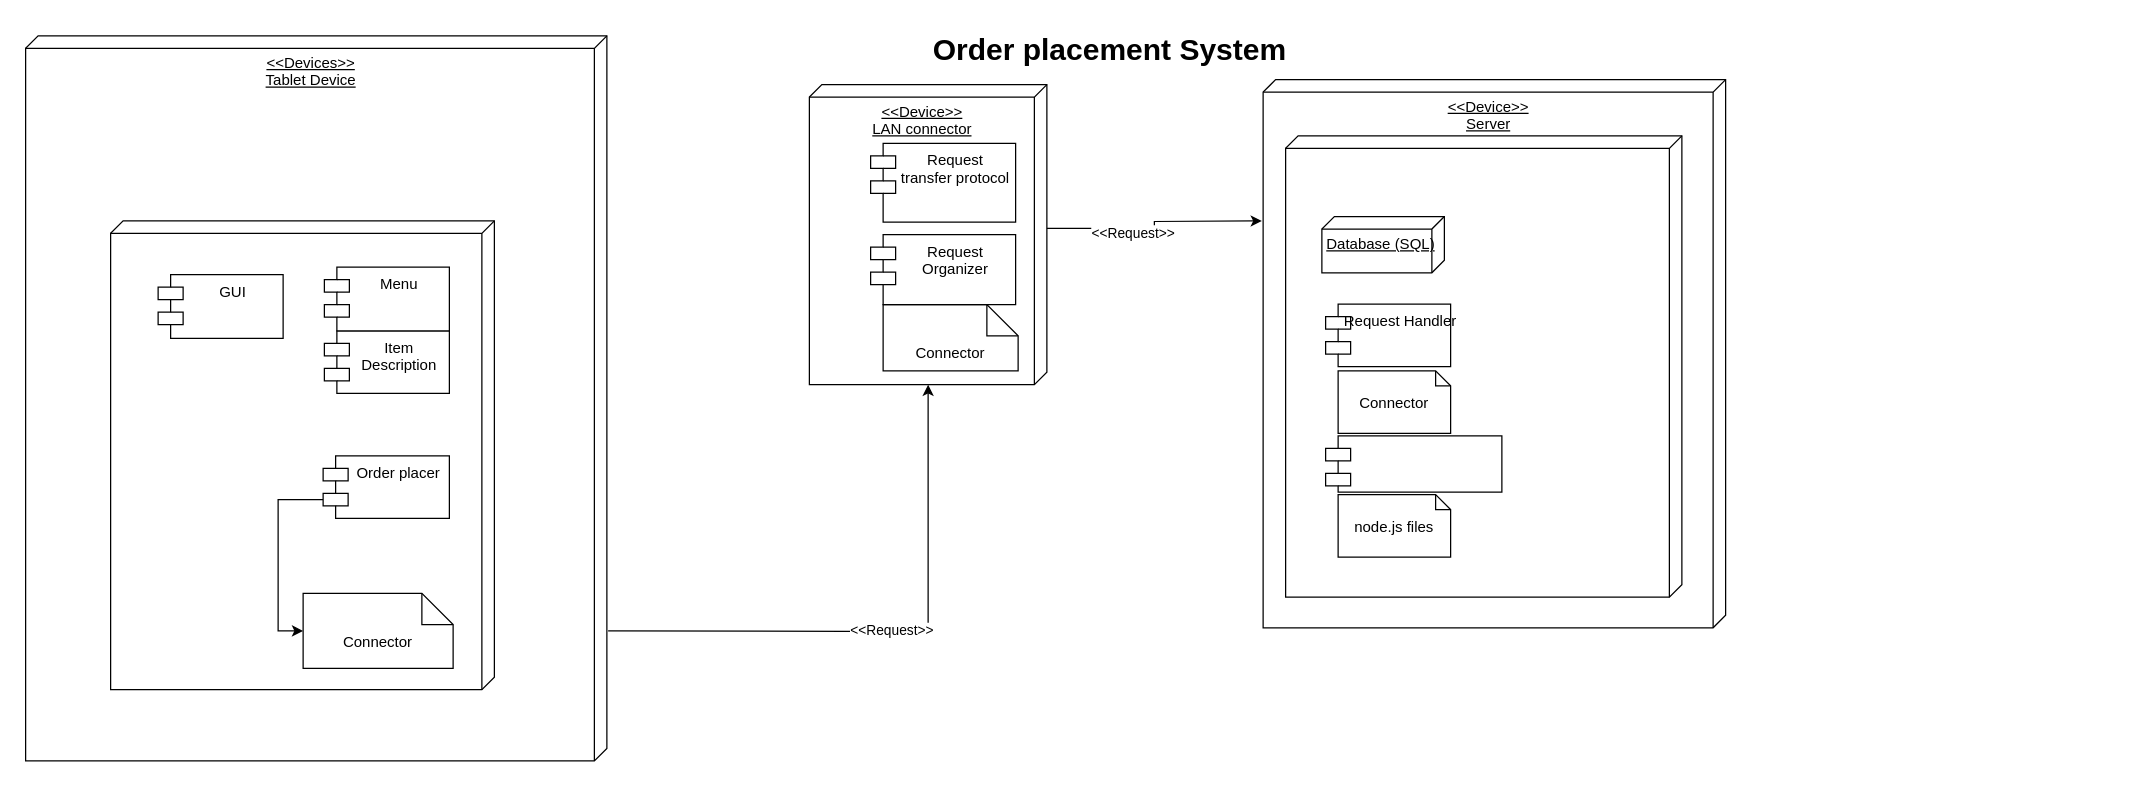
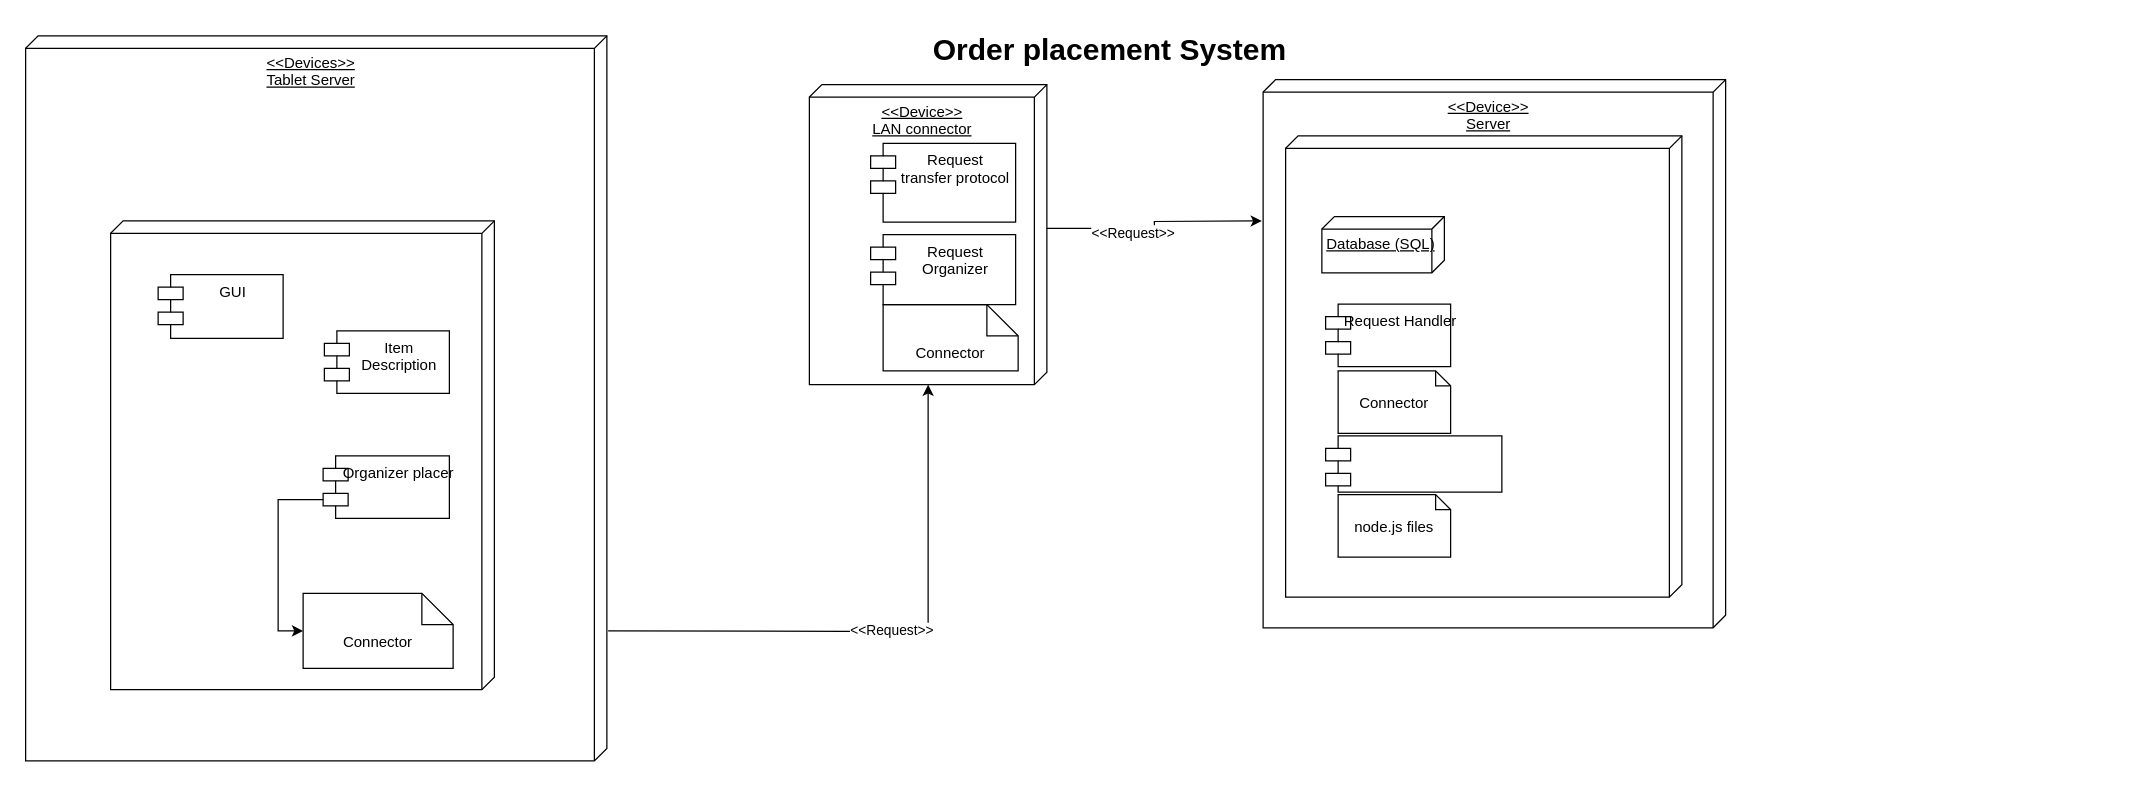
node "<<Devices>> Tablet Device": label "<<Devices>> Tablet Device" -> "<<Devices>> Tablet Server"
node "Menu": removed
node "Order placer": label "Order placer" -> "Organizer placer"
